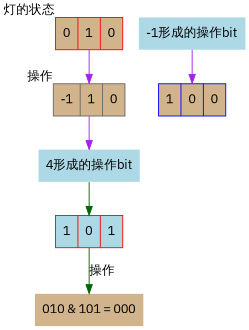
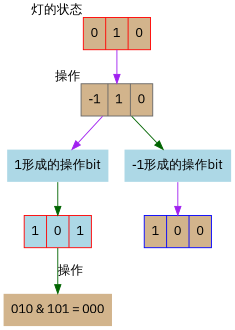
edge "-1" -> "-1形成的操作bit": added
node "4形成的操作bit": label "4形成的操作bit" -> "1形成的操作bit"
